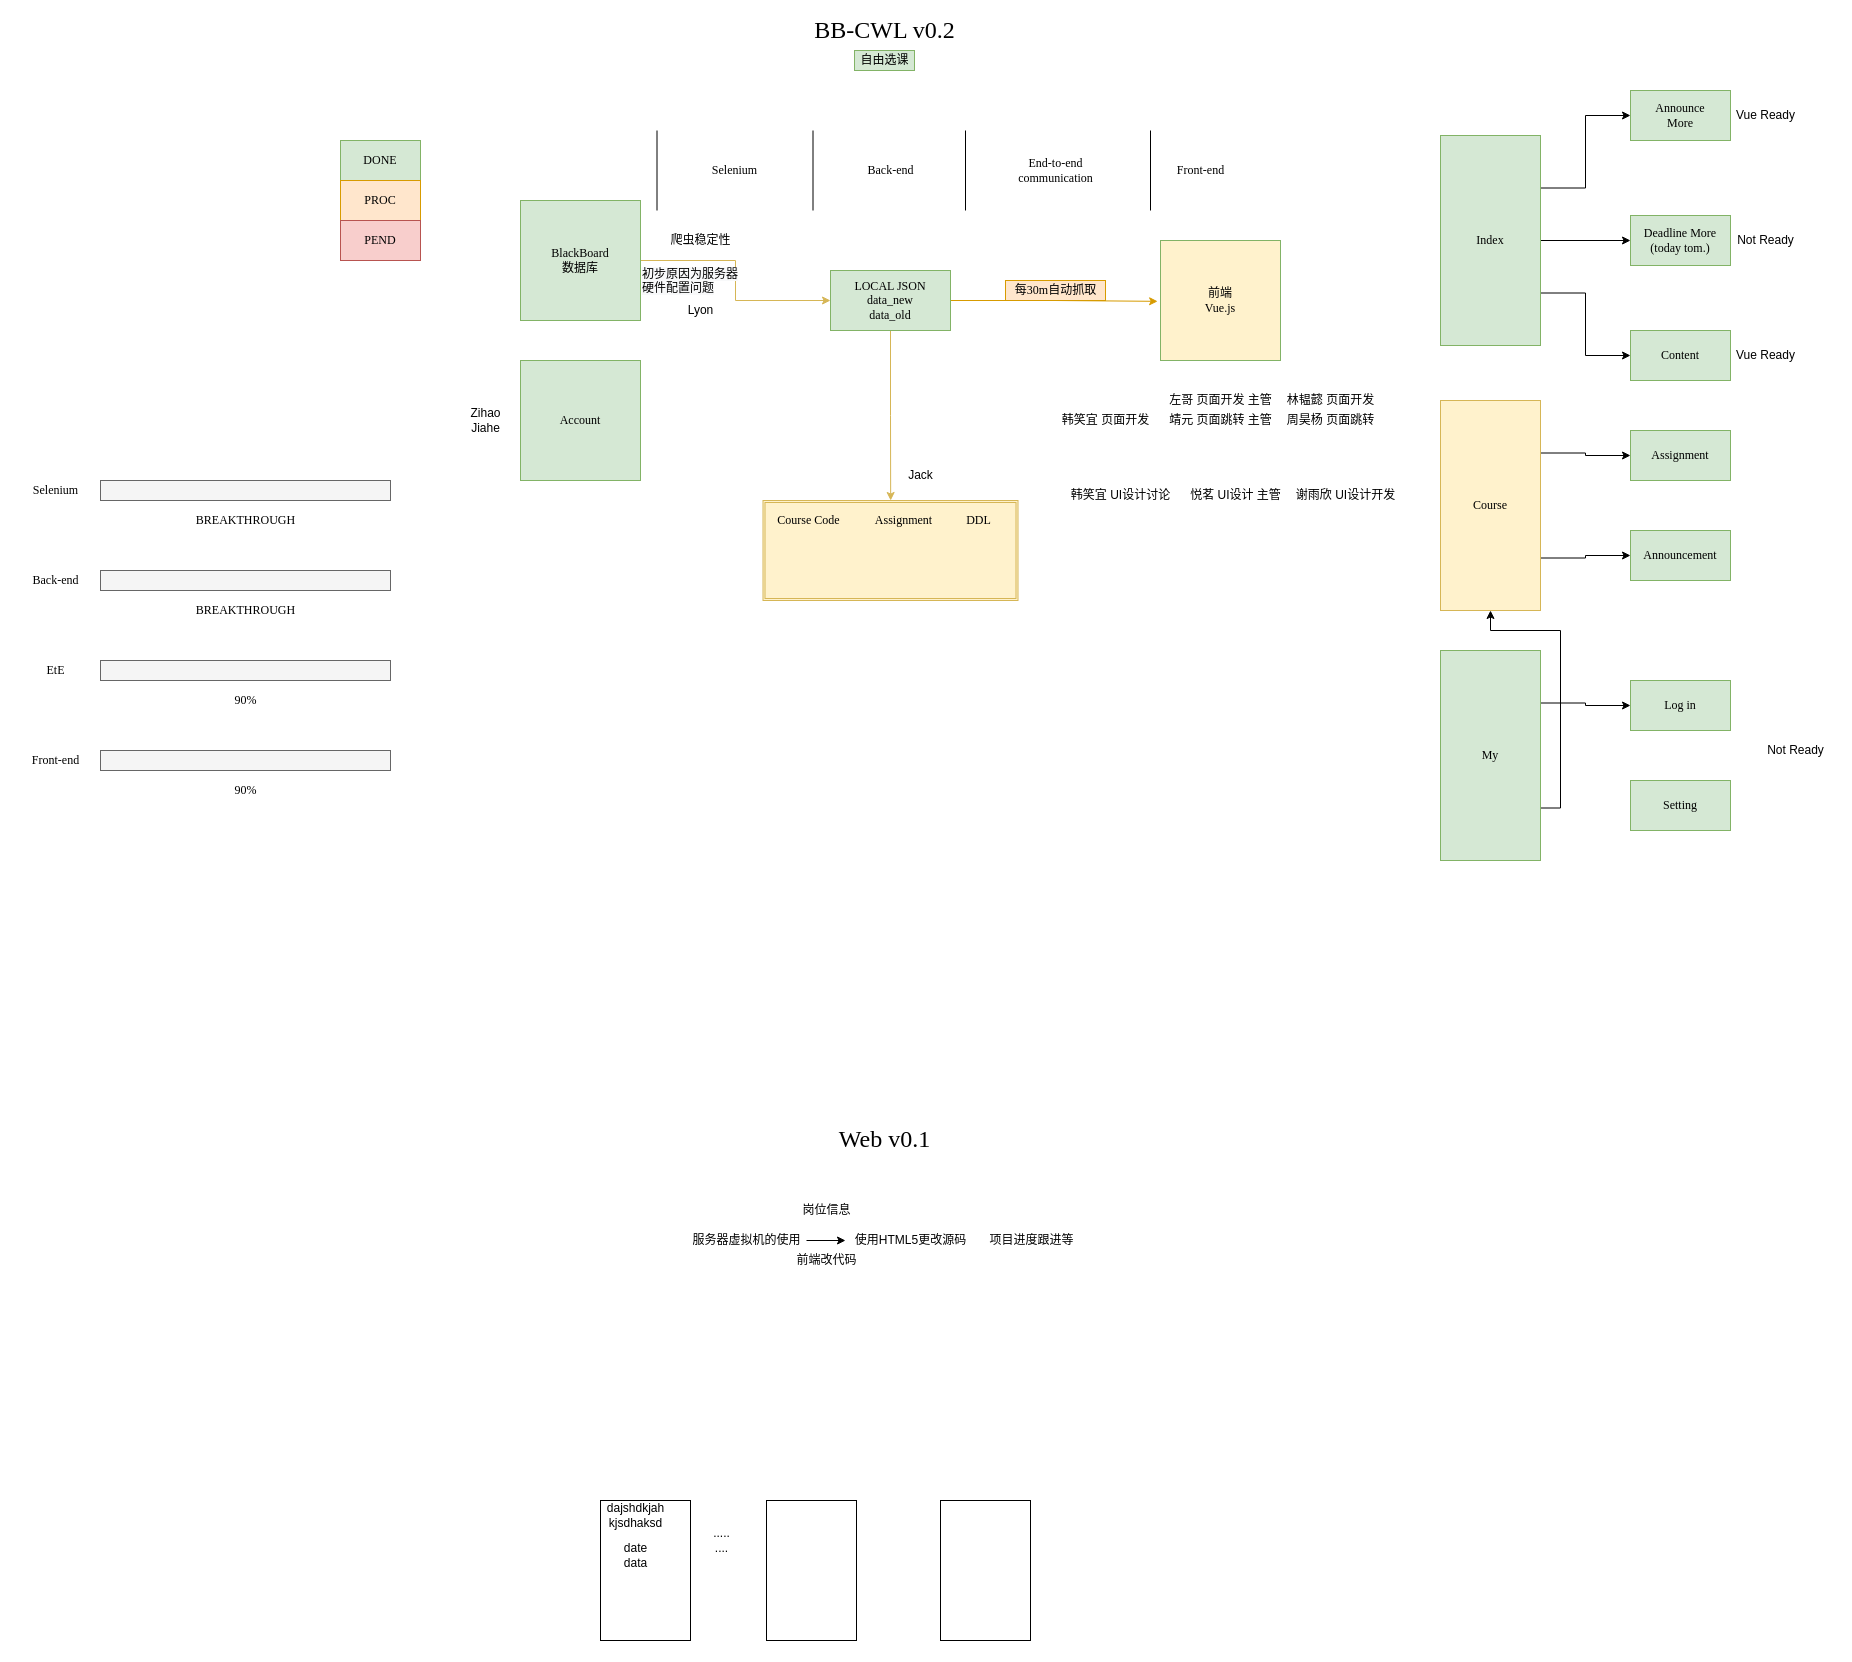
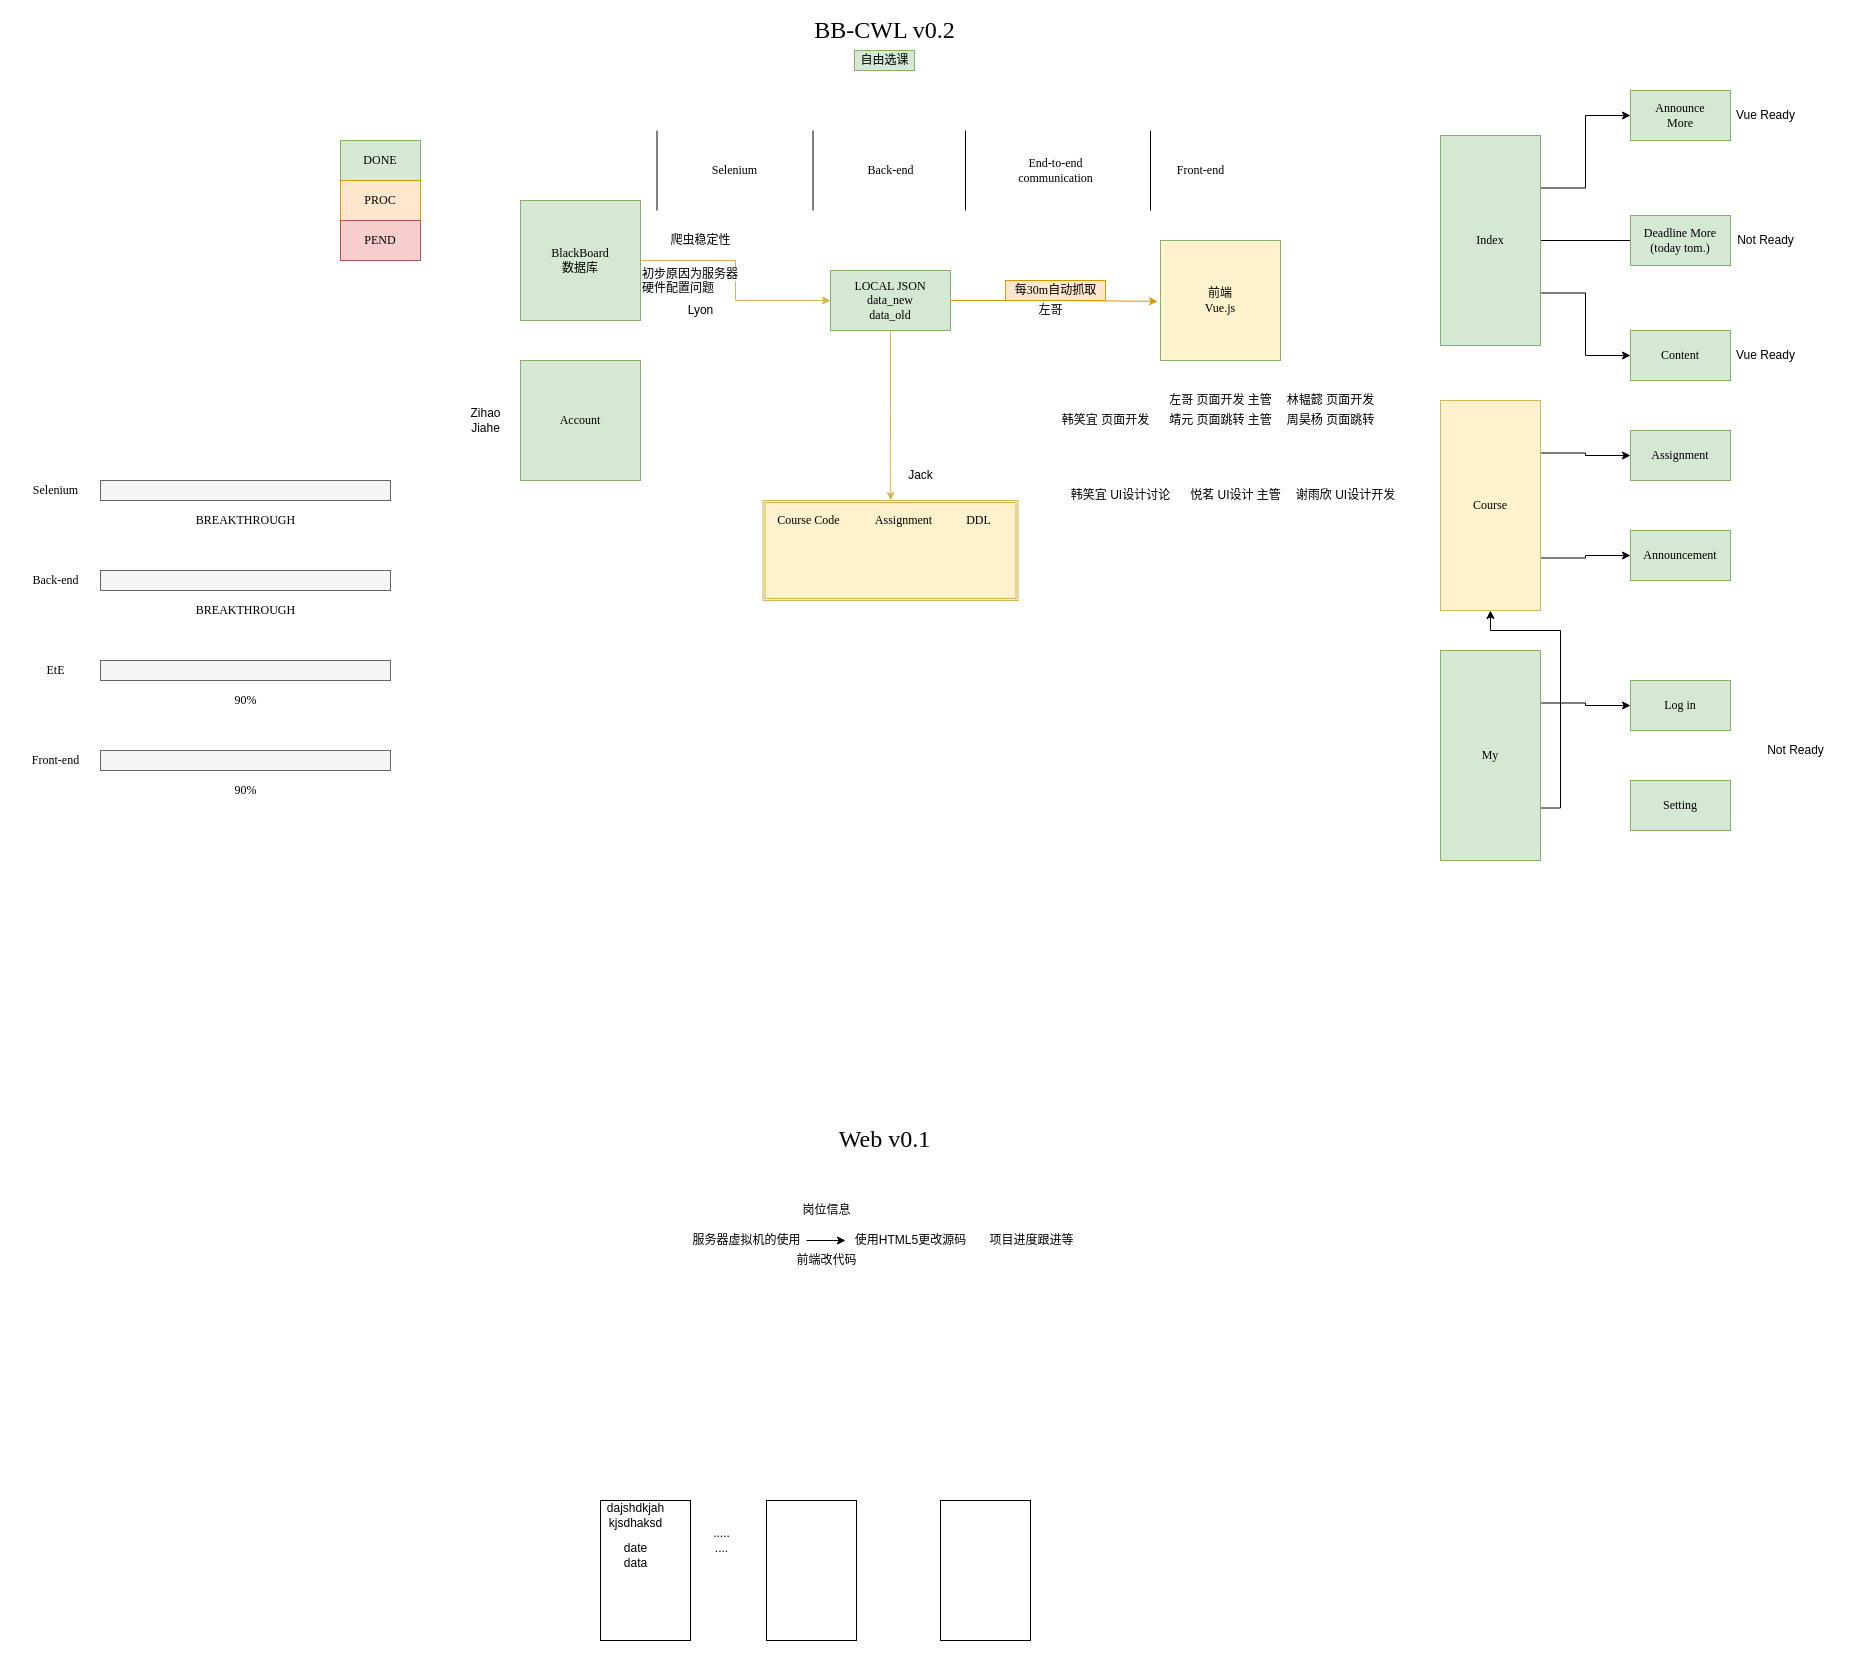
edge "Index" -> "Deadline More (today tom.)": arrowhead classic -> none
node "左哥": added
